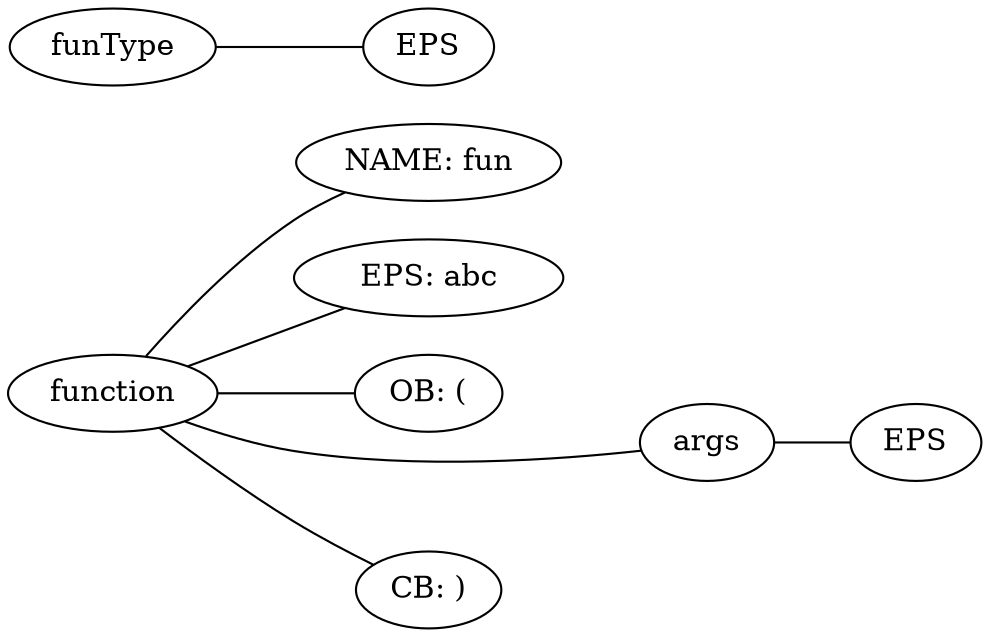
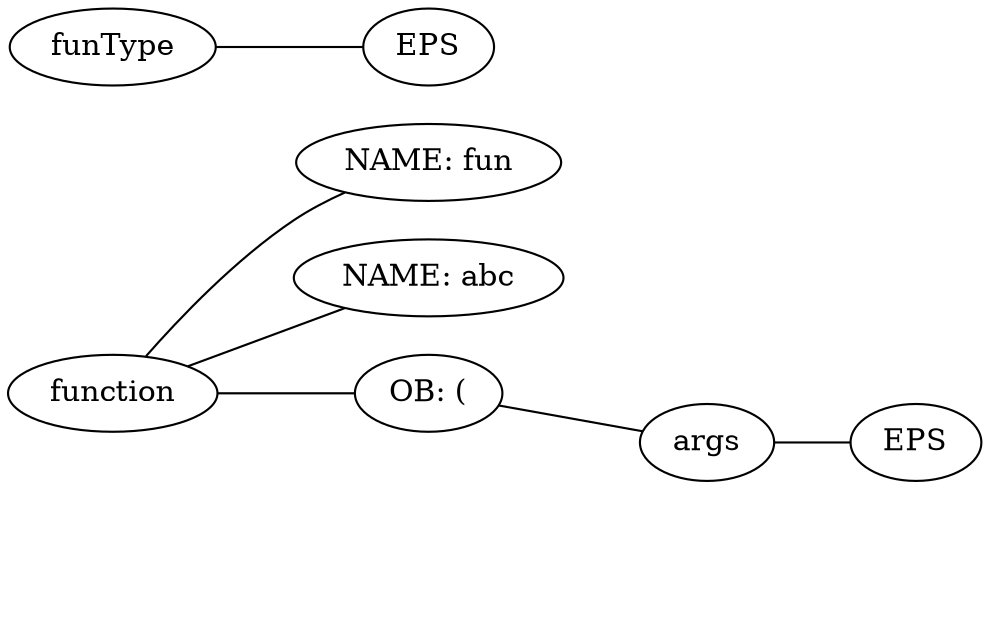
node "EPS: abc": label "EPS: abc" -> "NAME: abc"
edge "function" -- "args": now "OB: (" -- "args"
node "CB: )": removed
